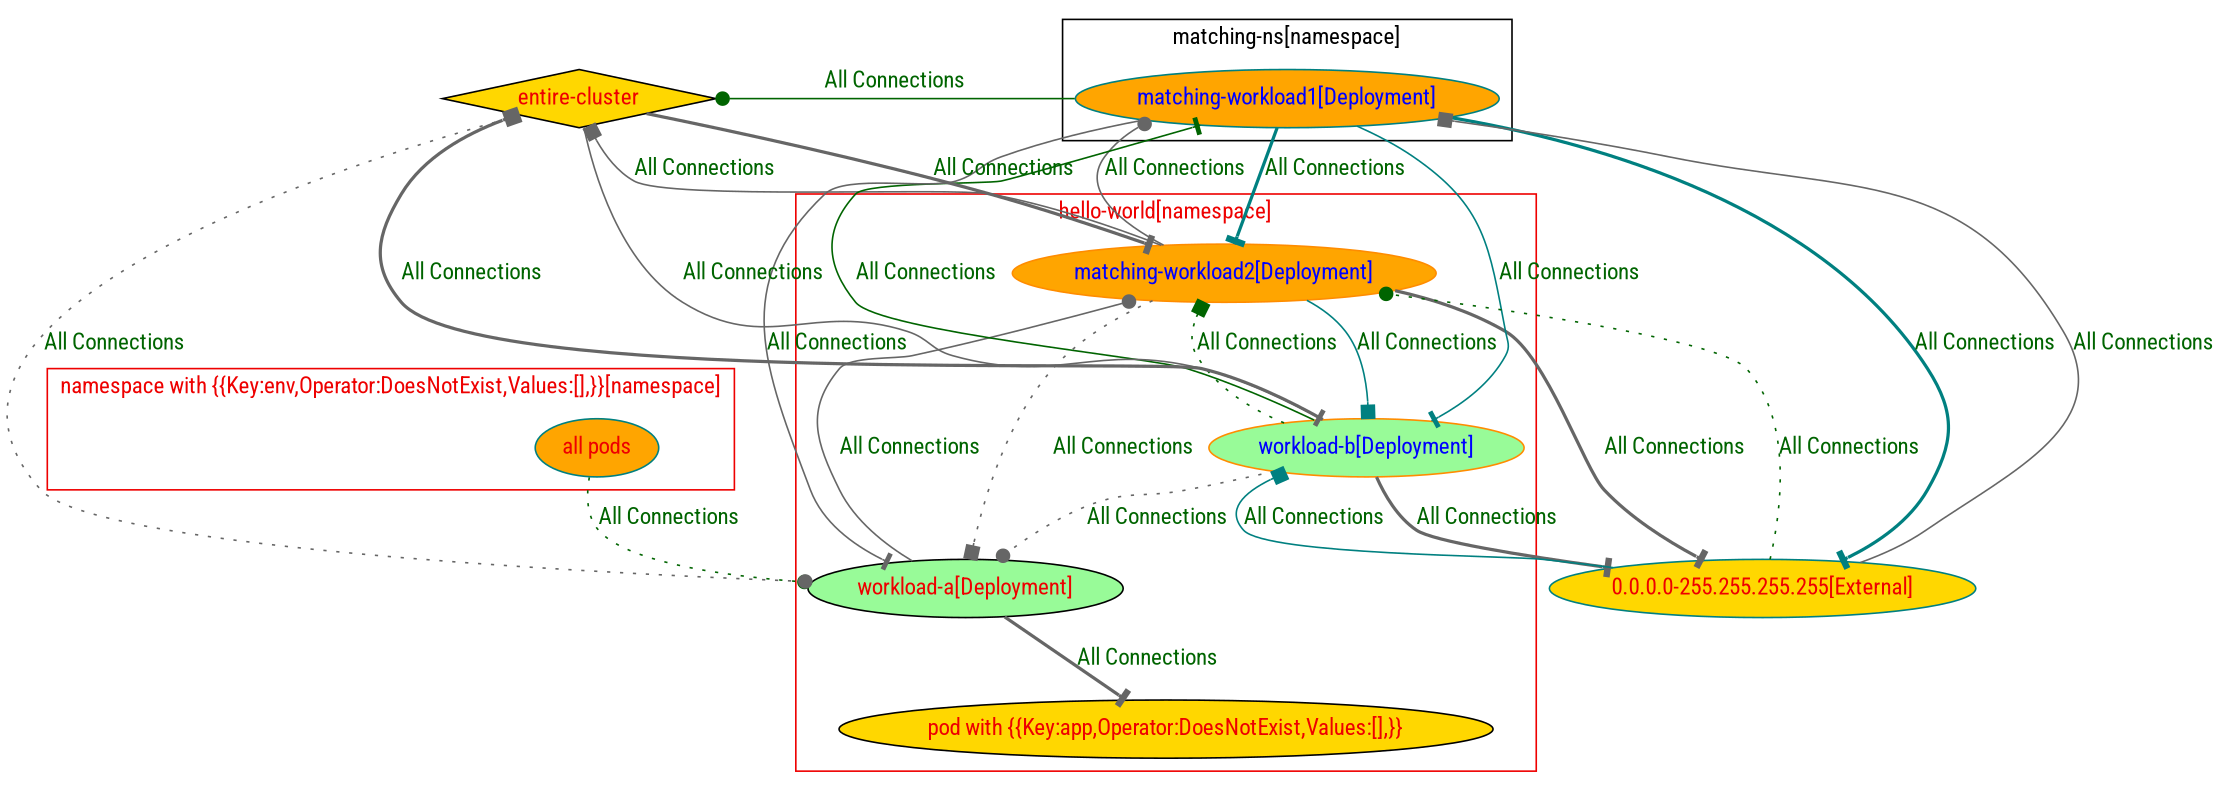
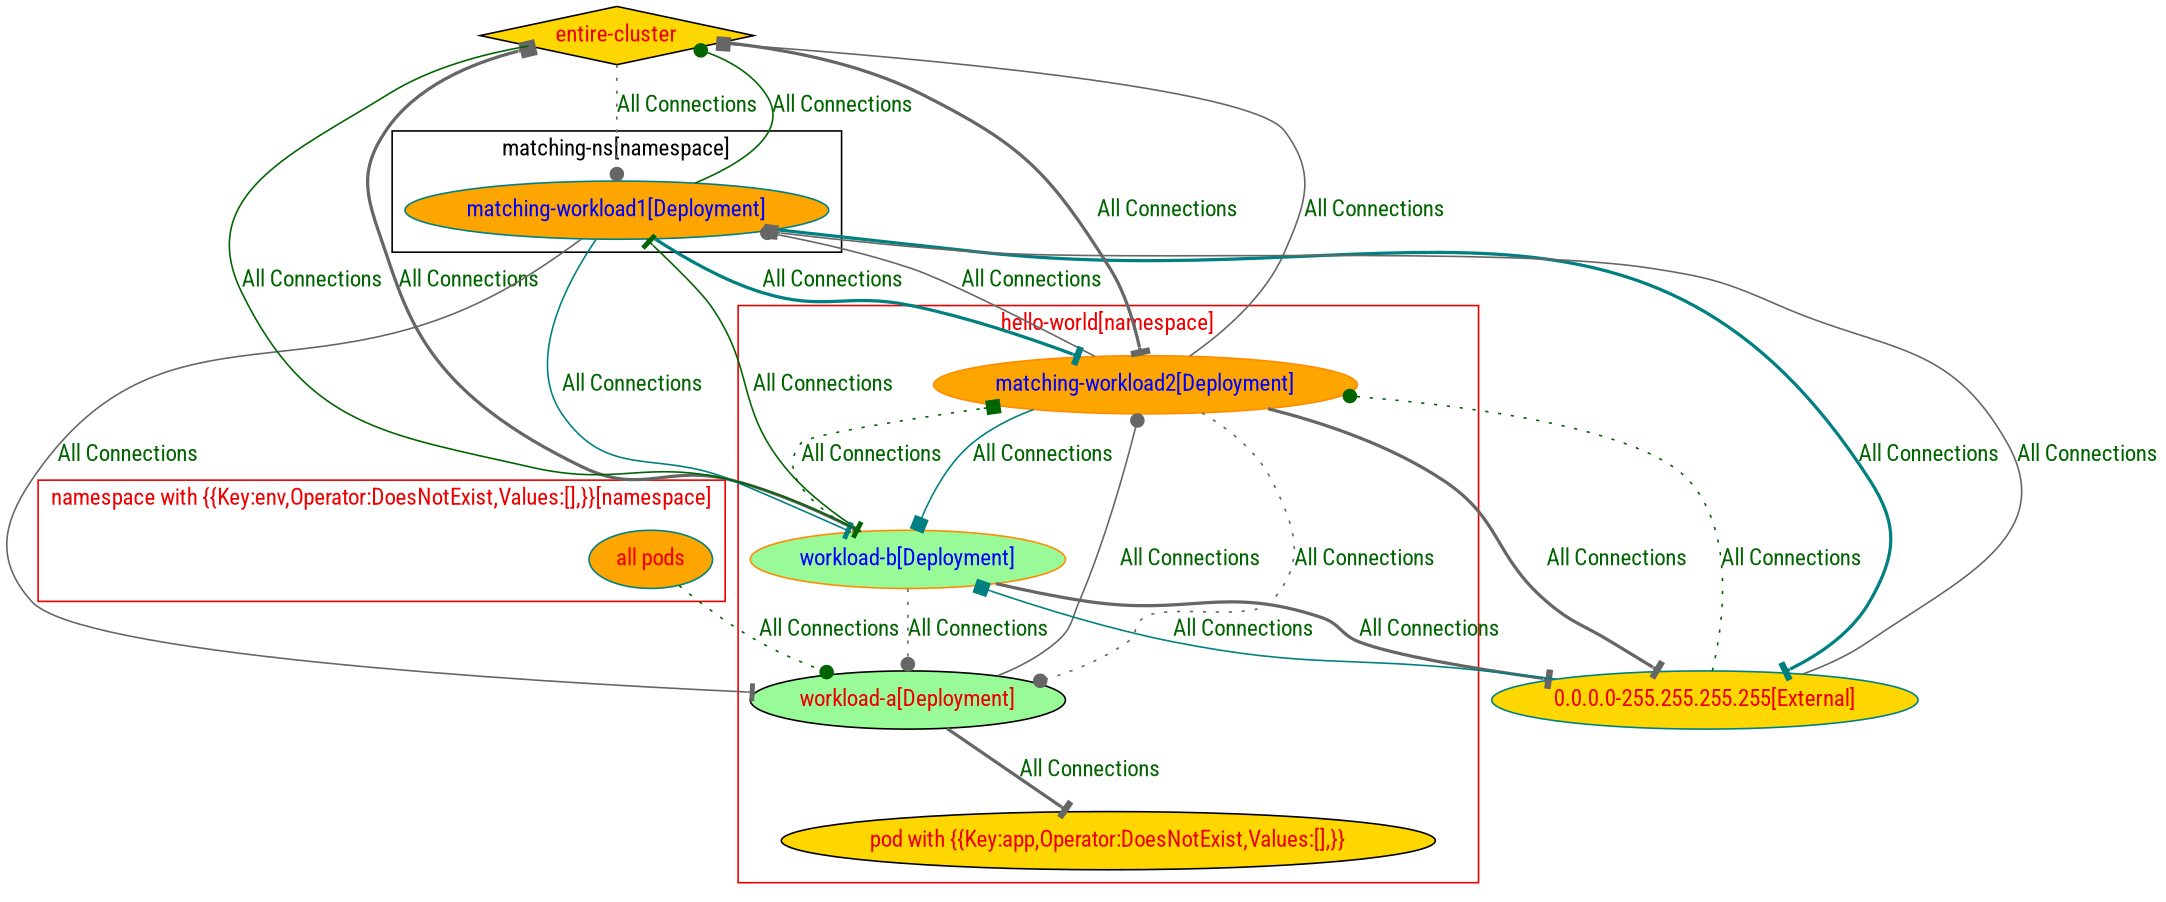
edge "entire-cluster" -> "workload-b[Deployment]": color gray40 -> darkgreen
edge "matching-workload2[Deployment]" -> "workload-a[Deployment]": arrowhead box -> dot
edge "entire-cluster" -> "workload-a[Deployment]": now "entire-cluster" -> "matching-workload1[Deployment]"
